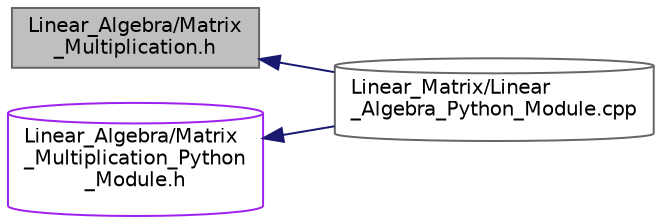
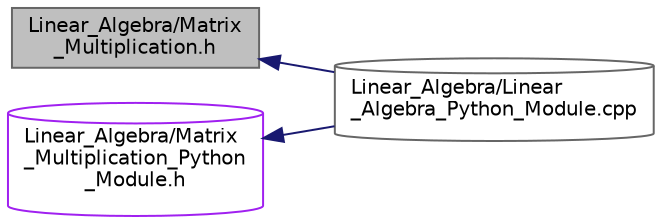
node "Linear_Matrix/Linear _Algebra_Python_Module.cpp": label "Linear_Matrix/Linear _Algebra_Python_Module.cpp" -> "Linear_Algebra/Linear _Algebra_Python_Module.cpp"
